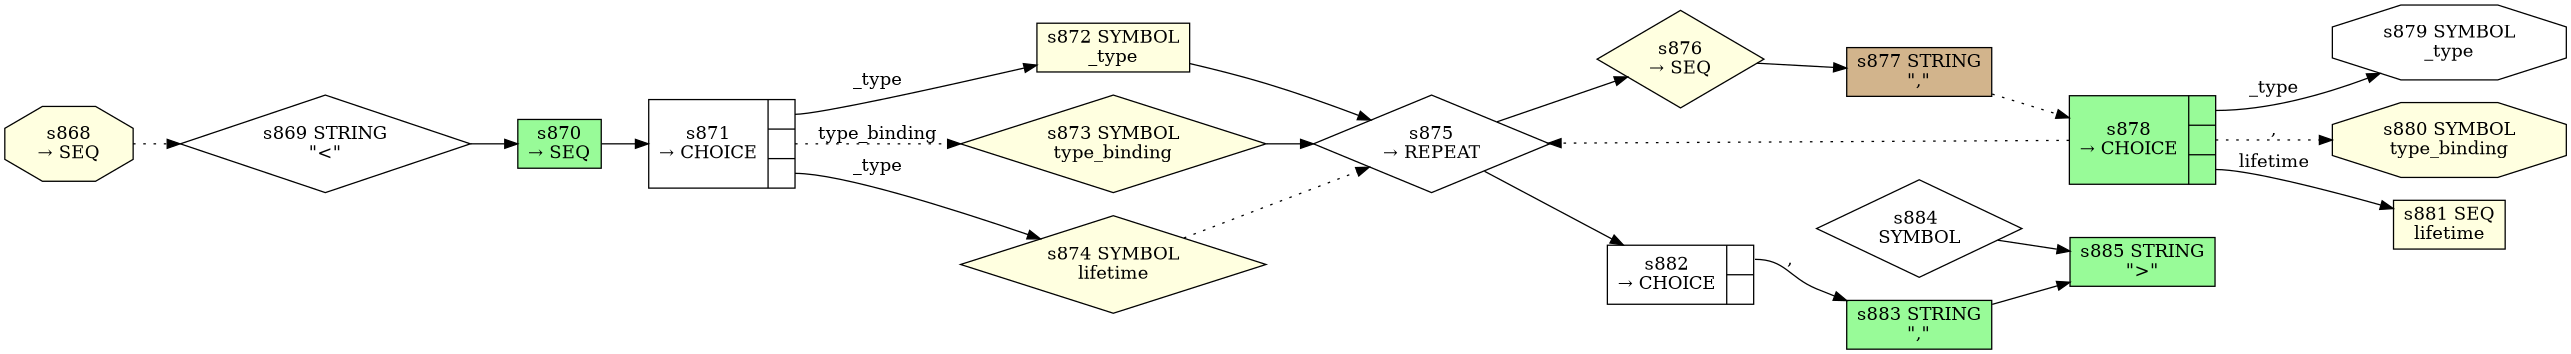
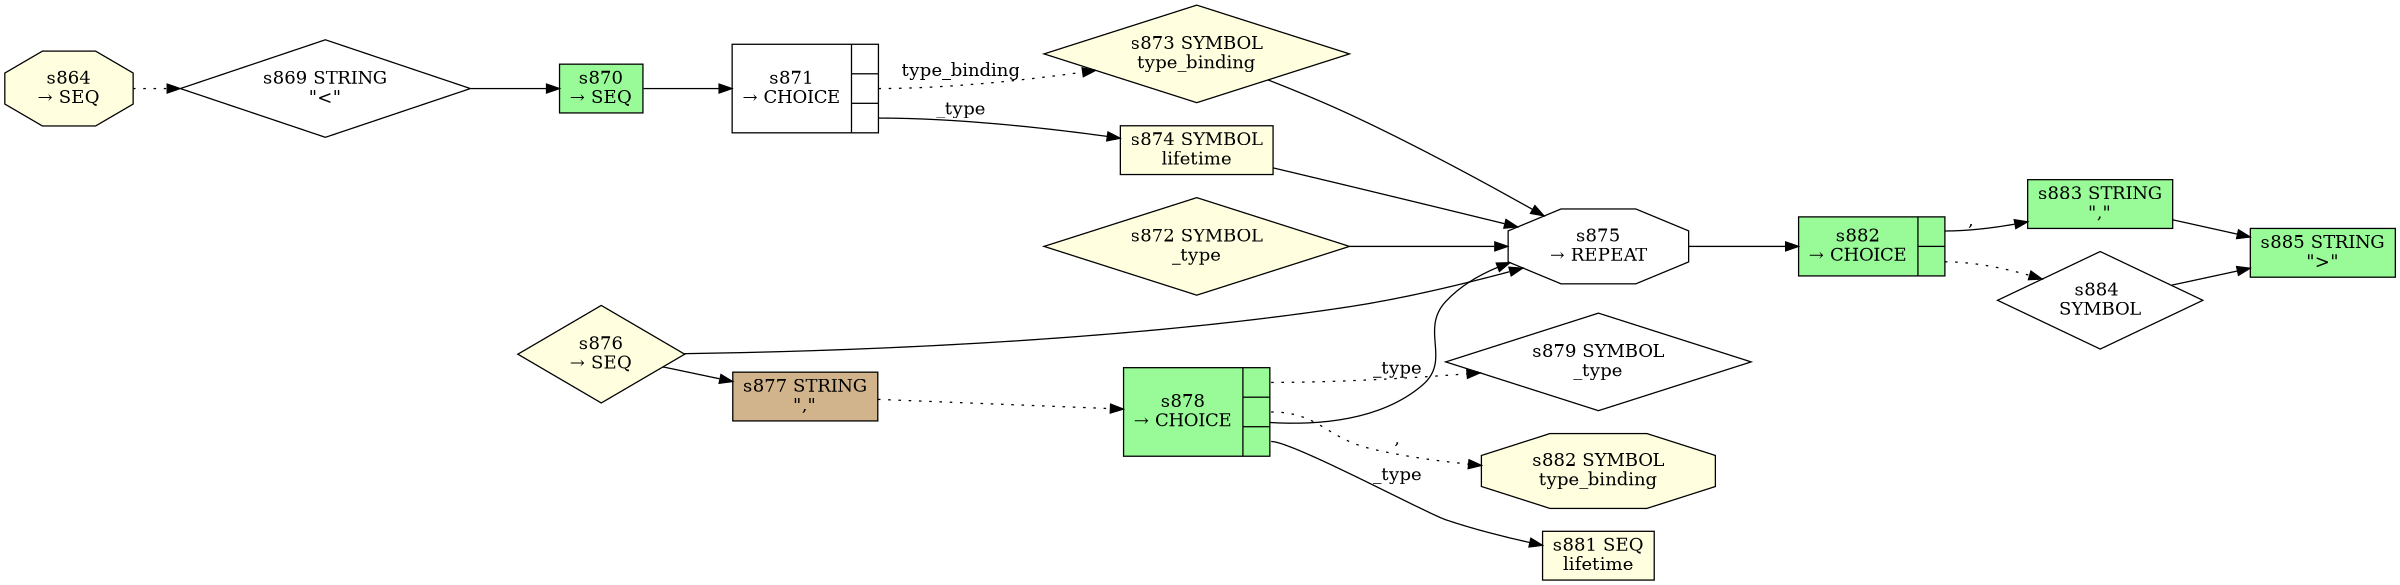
node "s879 SYMBOL _type": shape octagon -> diamond
node "s872 SYMBOL _type": shape box -> diamond
edge "s871" -> "s872 SYMBOL _type": removed, label "_type"
edge "s878" -> "s879 SYMBOL _type": style solid -> dotted
edge "s875 → REPEAT" -> "s876 → SEQ": reversed
node "s880 SYMBOL type_binding": label "s880 SYMBOL type_binding" -> "s882 SYMBOL type_binding"
edge "s878" -> "s875 → REPEAT": style dotted -> solid
node "s868 → SEQ": label "s868 → SEQ" -> "s864 → SEQ"
node "s875 → REPEAT": shape diamond -> octagon
edge "s878" -> "s881 SEQ lifetime": label "lifetime" -> "_type"
edge "s874 SYMBOL lifetime" -> "s875 → REPEAT": style dotted -> solid
node "s874 SYMBOL lifetime": shape diamond -> box
edge "s882" -> "s884 SYMBOL": added
node "s882": fillcolor white -> palegreen
